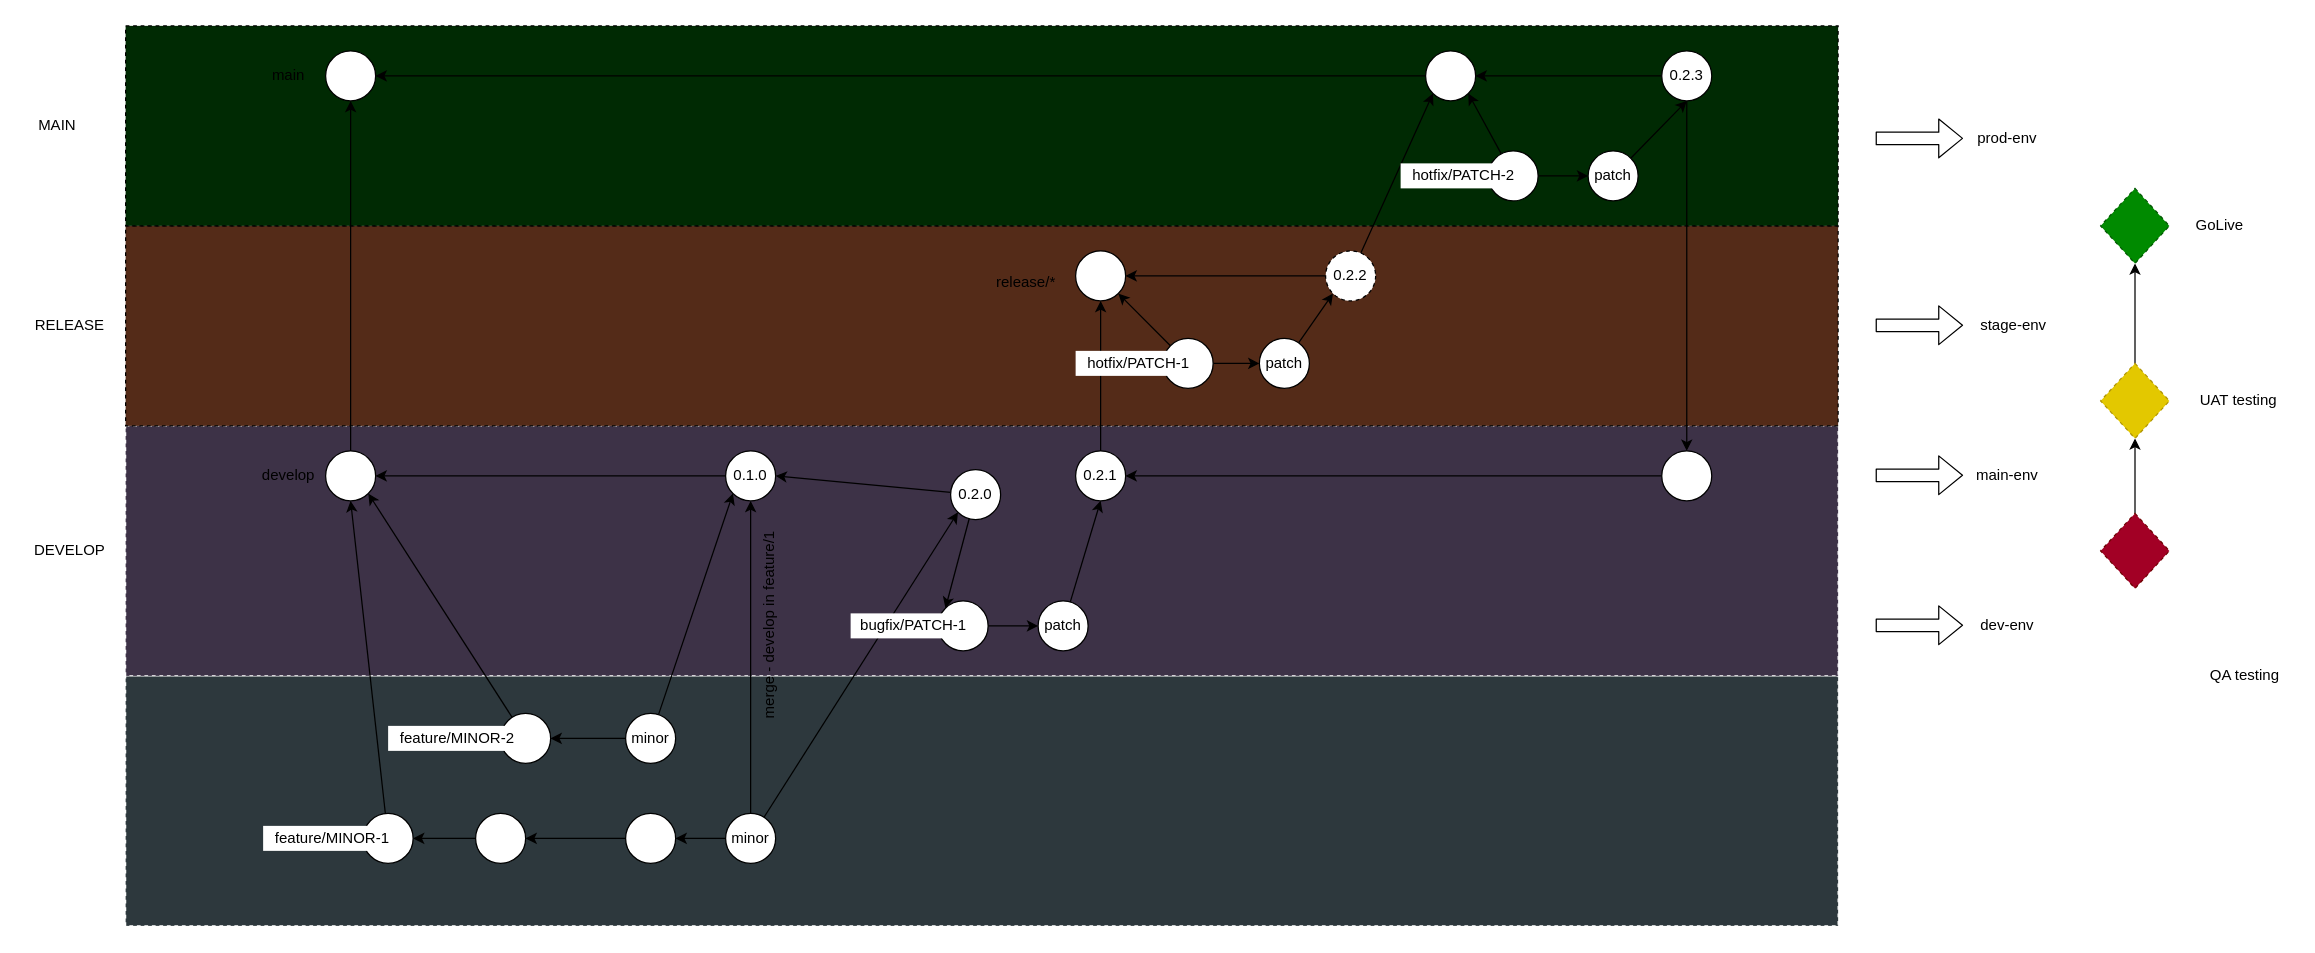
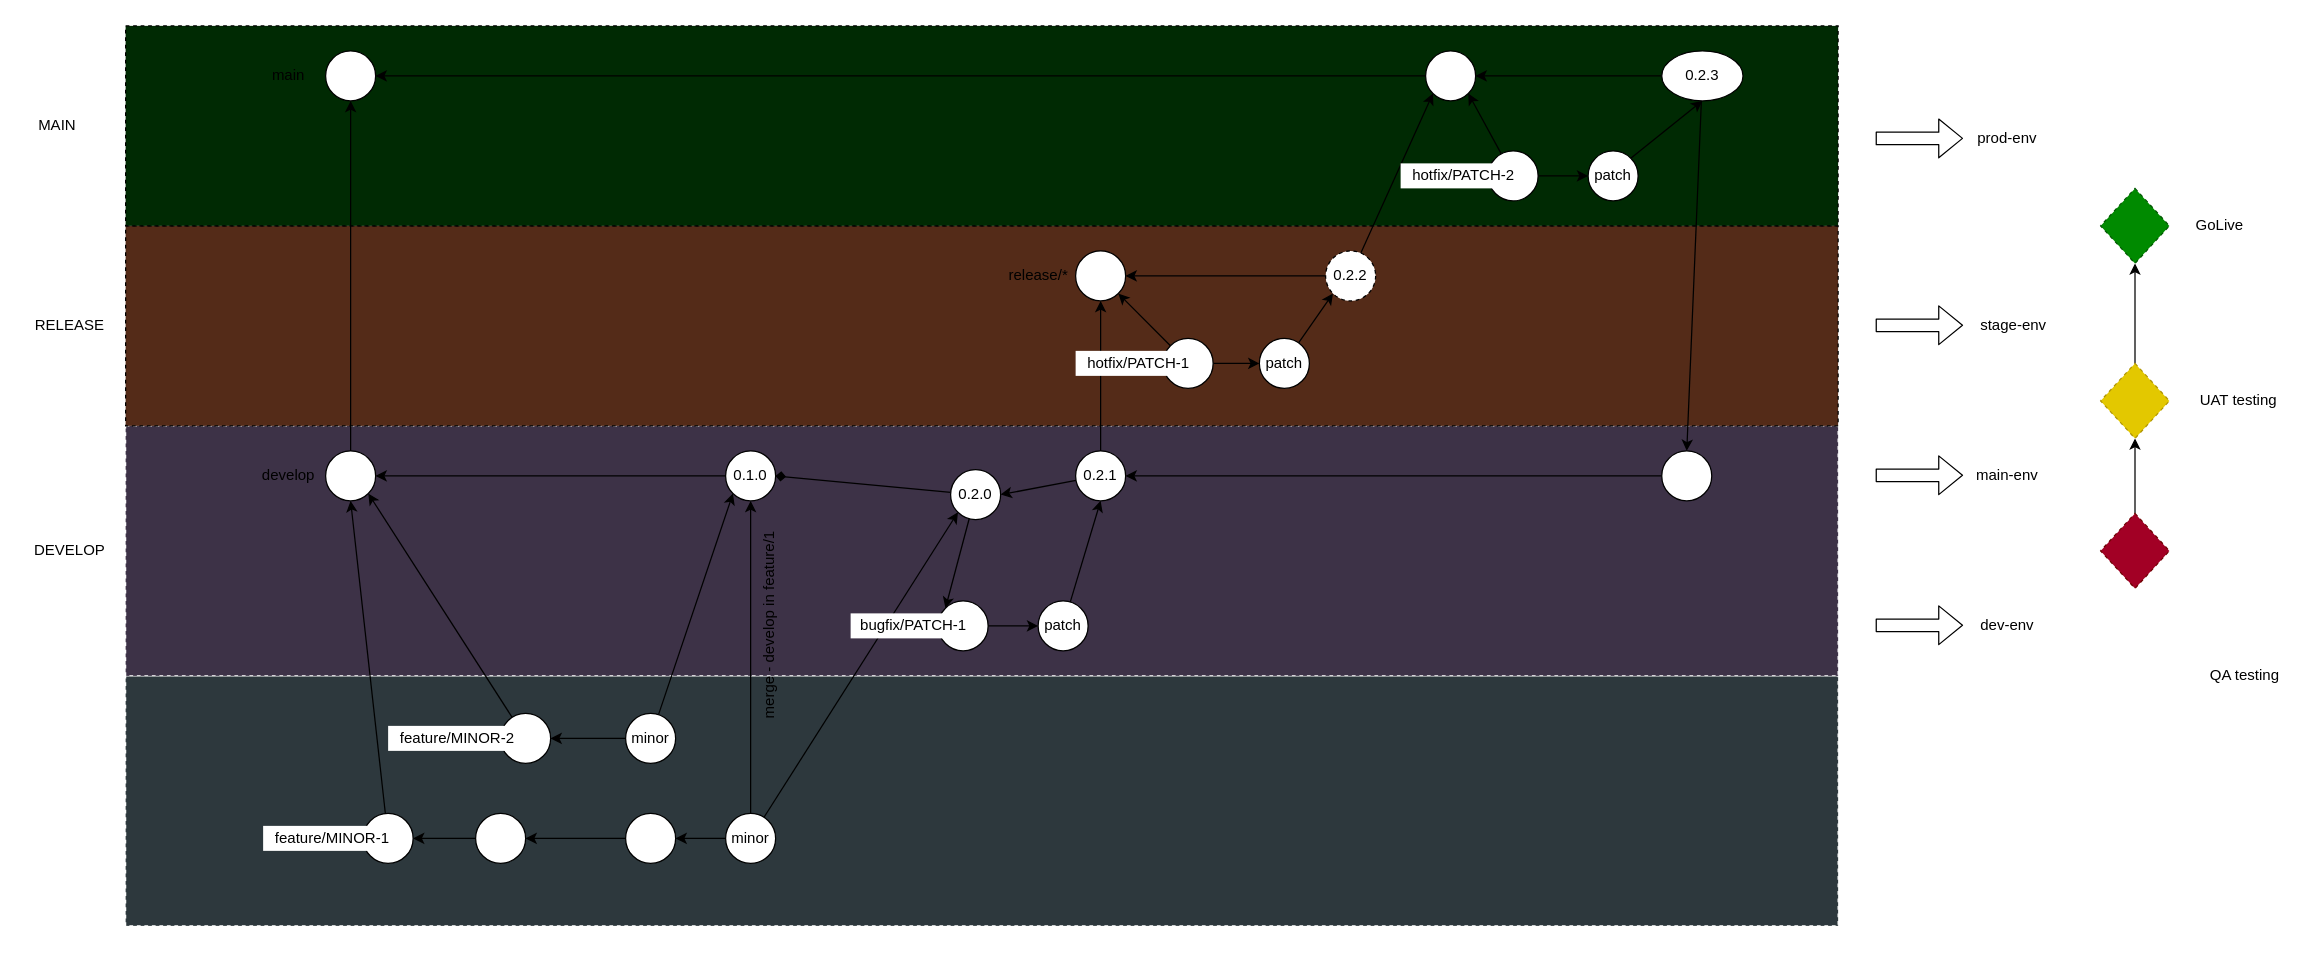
node "0.2.3": size 50x50 -> 81x50
node "release/*": moved (1026, 282) -> (1038, 276)
edge "0.2.0" -> "0.1.0": arrowhead classic -> diamond
edge "0.2.1" -> "0.2.0": added
